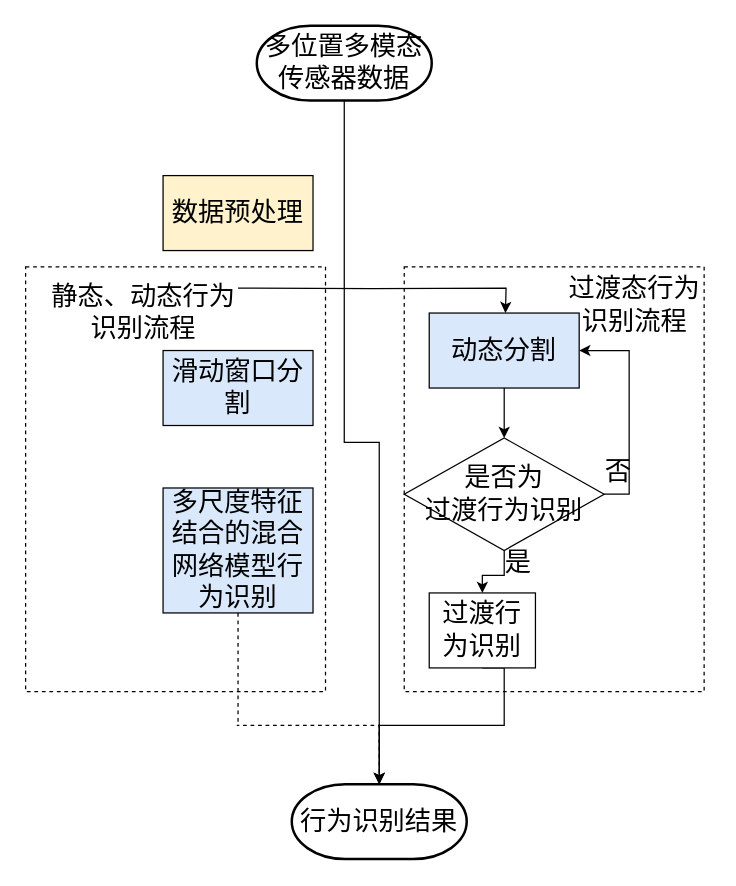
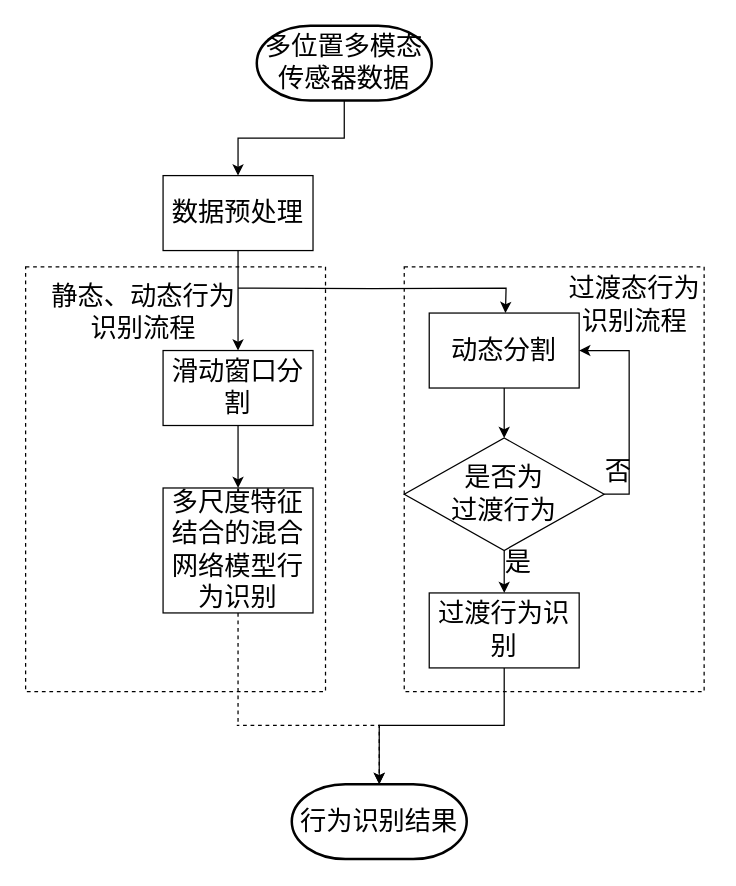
node "数据预处理": fillcolor #fff2cc -> #ffffff
edge "数据预处理" -> "滑动窗口分割": added
node "动态分割": fillcolor #dae8fc -> #ffffff
node "滑动窗口分割": fillcolor #dae8fc -> #ffffff
edge "多位置多模态传感器数据" -> "行为识别结果": now "多位置多模态传感器数据" -> "数据预处理"
edge "滑动窗口分割" -> "多尺度特征结合的混合网络模型行为识别": added
node "是否为过渡行为识别": label "是否为过渡行为识别" -> "是否为过渡行为"
node "多尺度特征结合的混合网络模型行为识别": fillcolor #dae8fc -> #ffffff
node "过渡行为识别": size 106x75 -> 150x75
